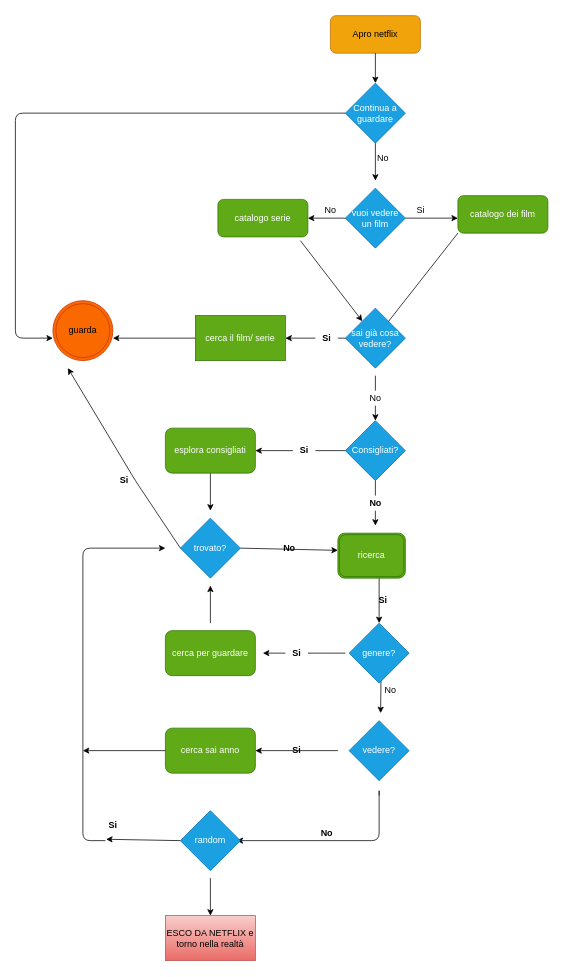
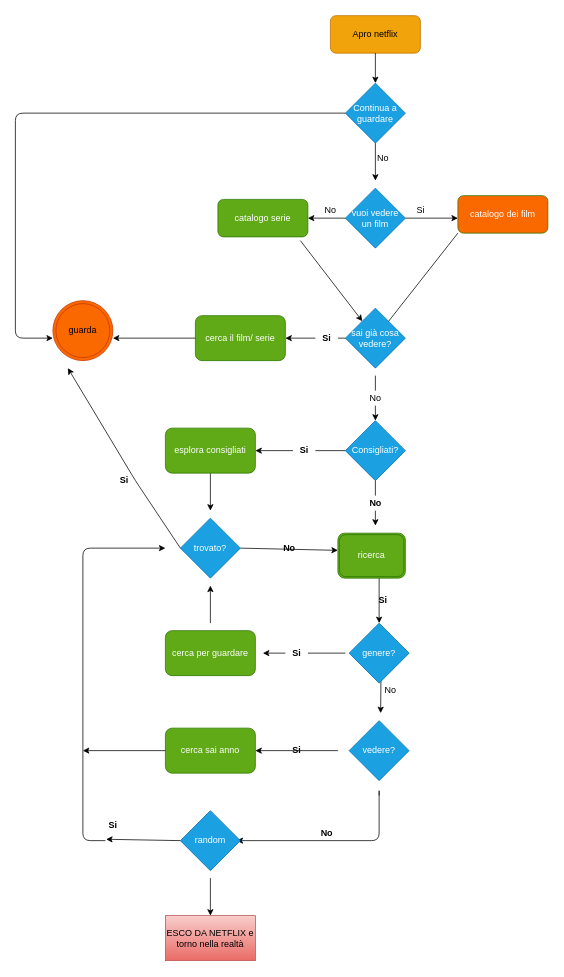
node "catalogo dei film": fillcolor #60a917 -> #fa6800
node "cerca il film/ serie": shape rectangle -> rounded rectangle
